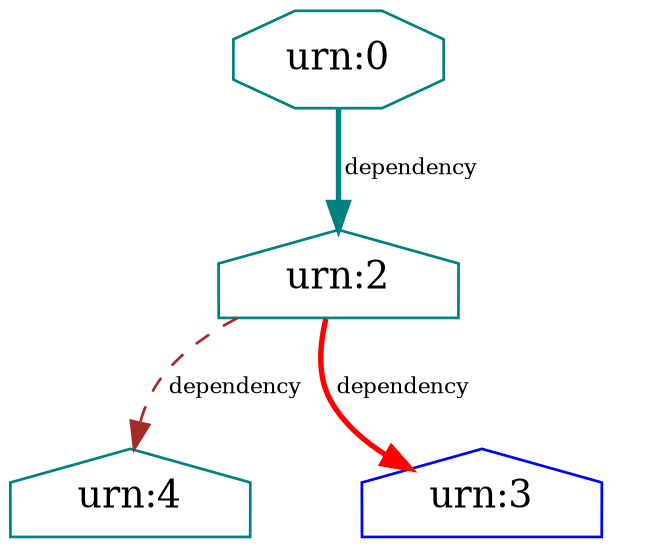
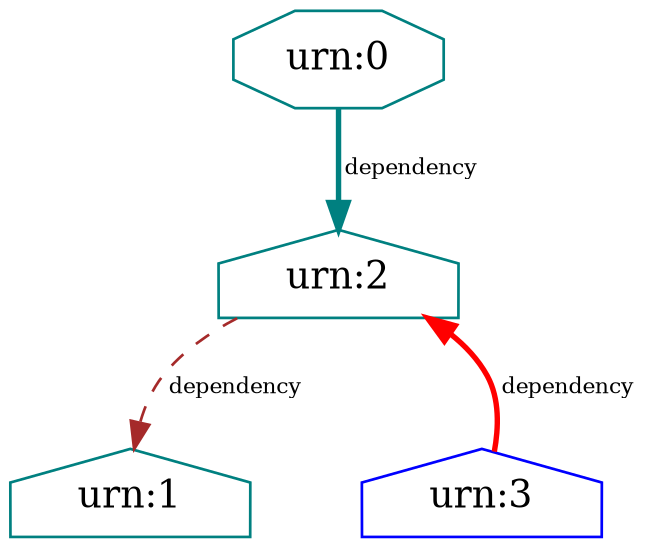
edge "urn:2" -> "urn:3": reversed
node "urn:4": label "urn:4" -> "urn:1"
